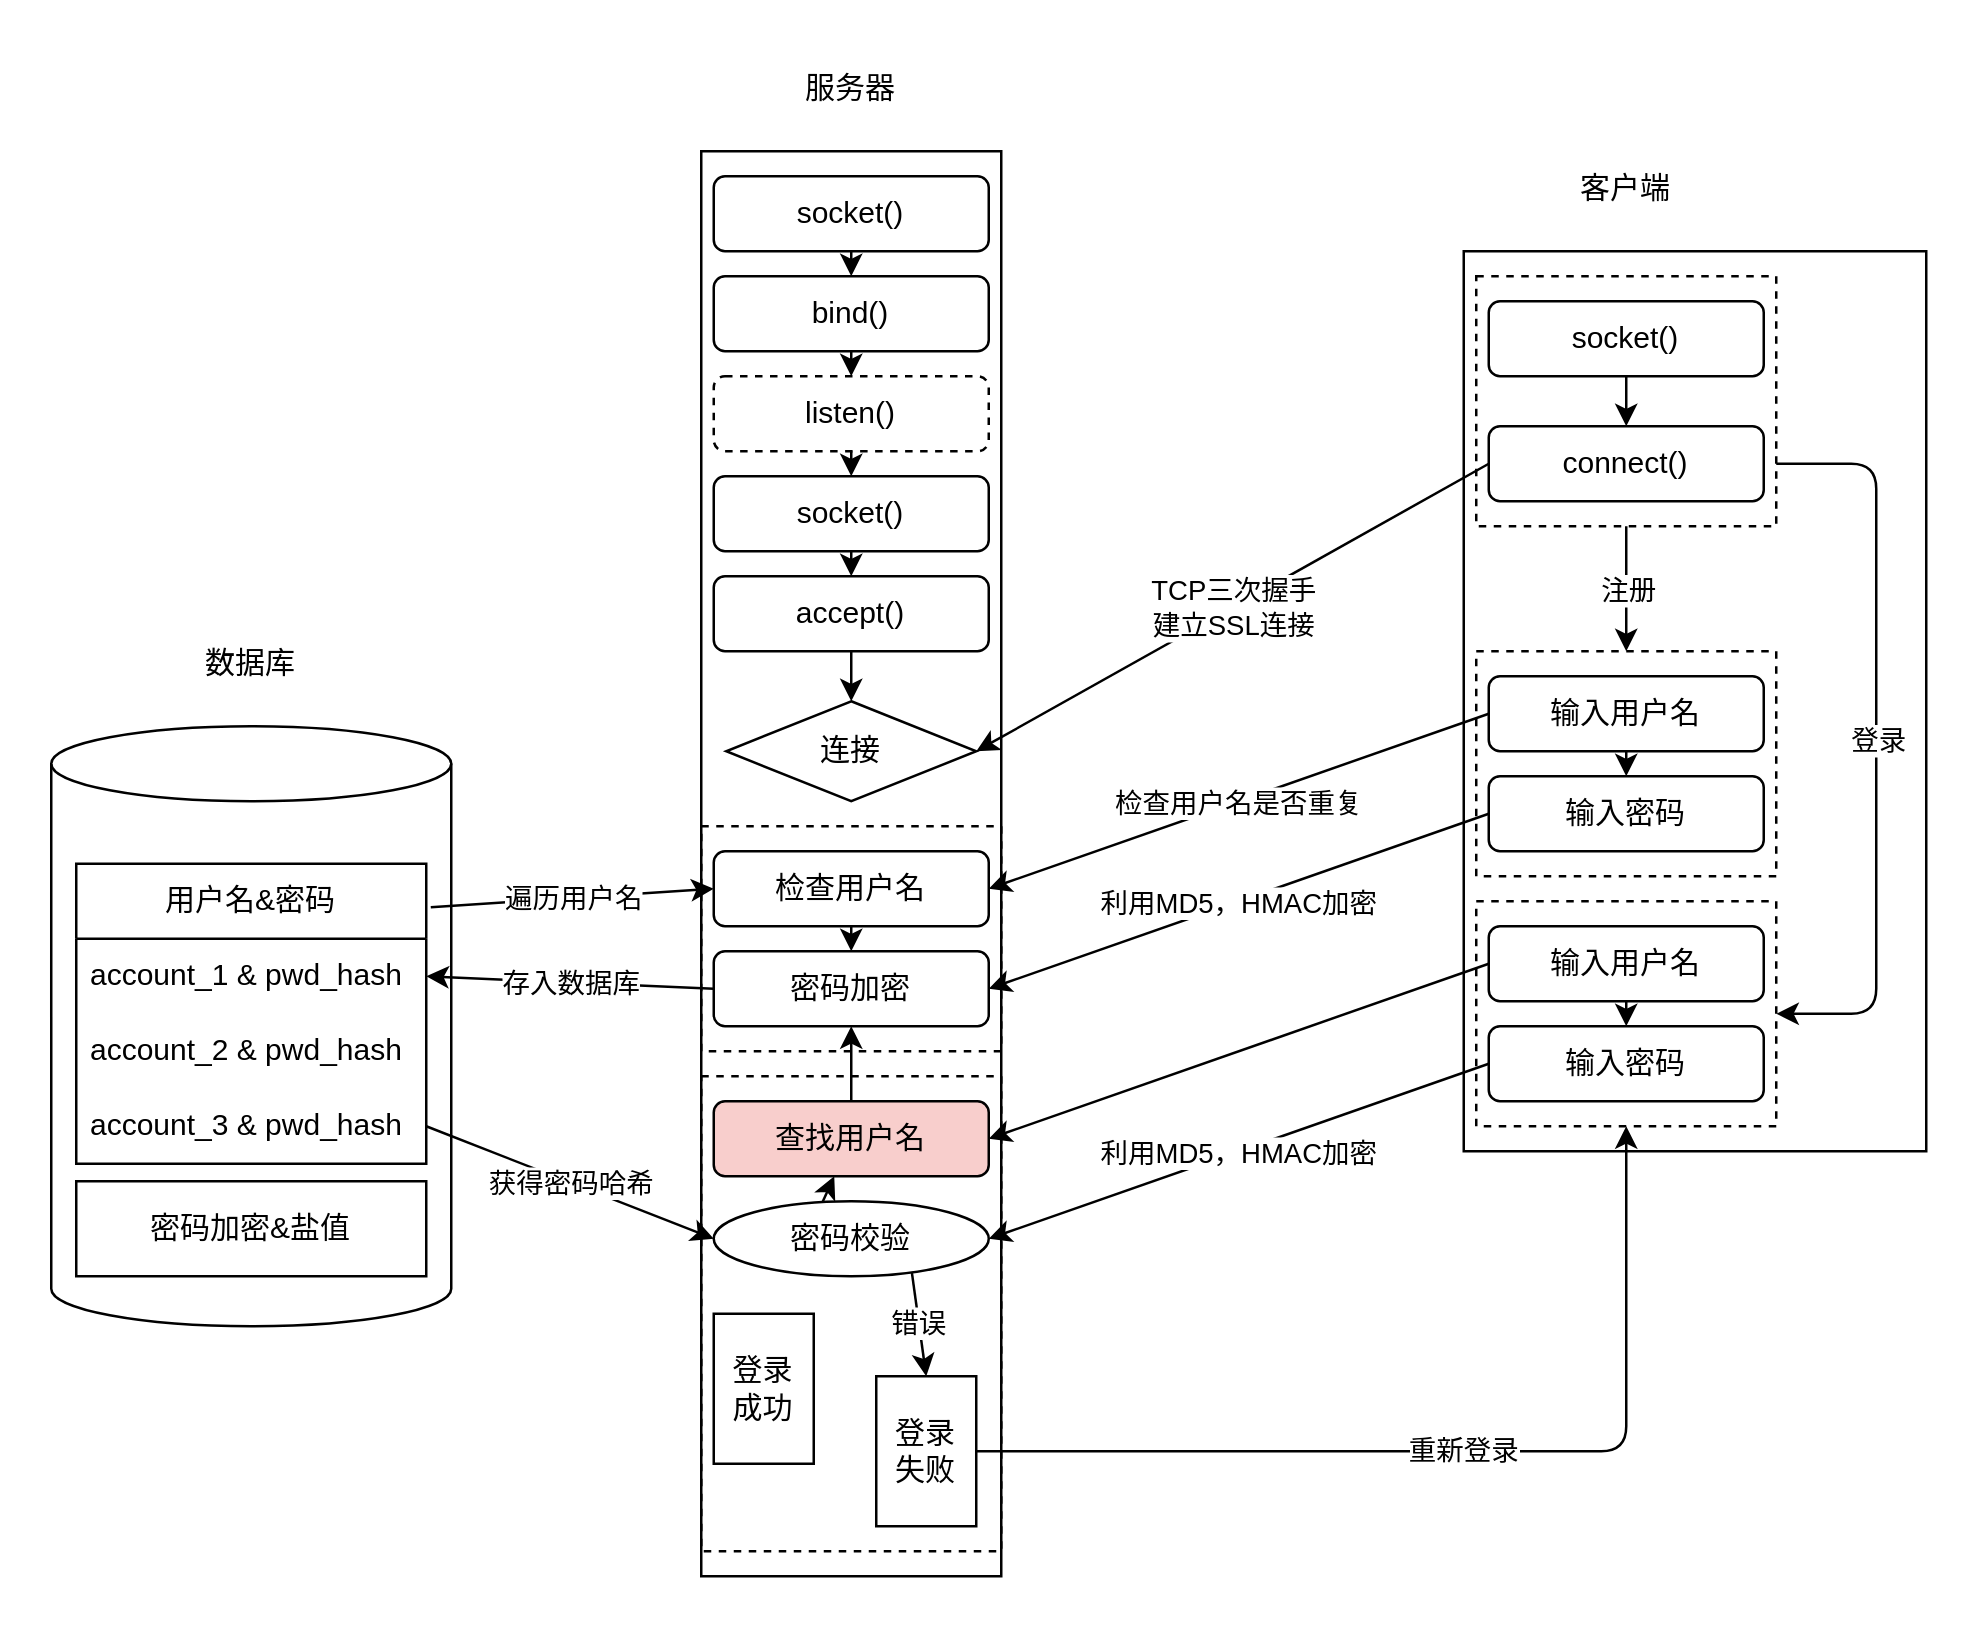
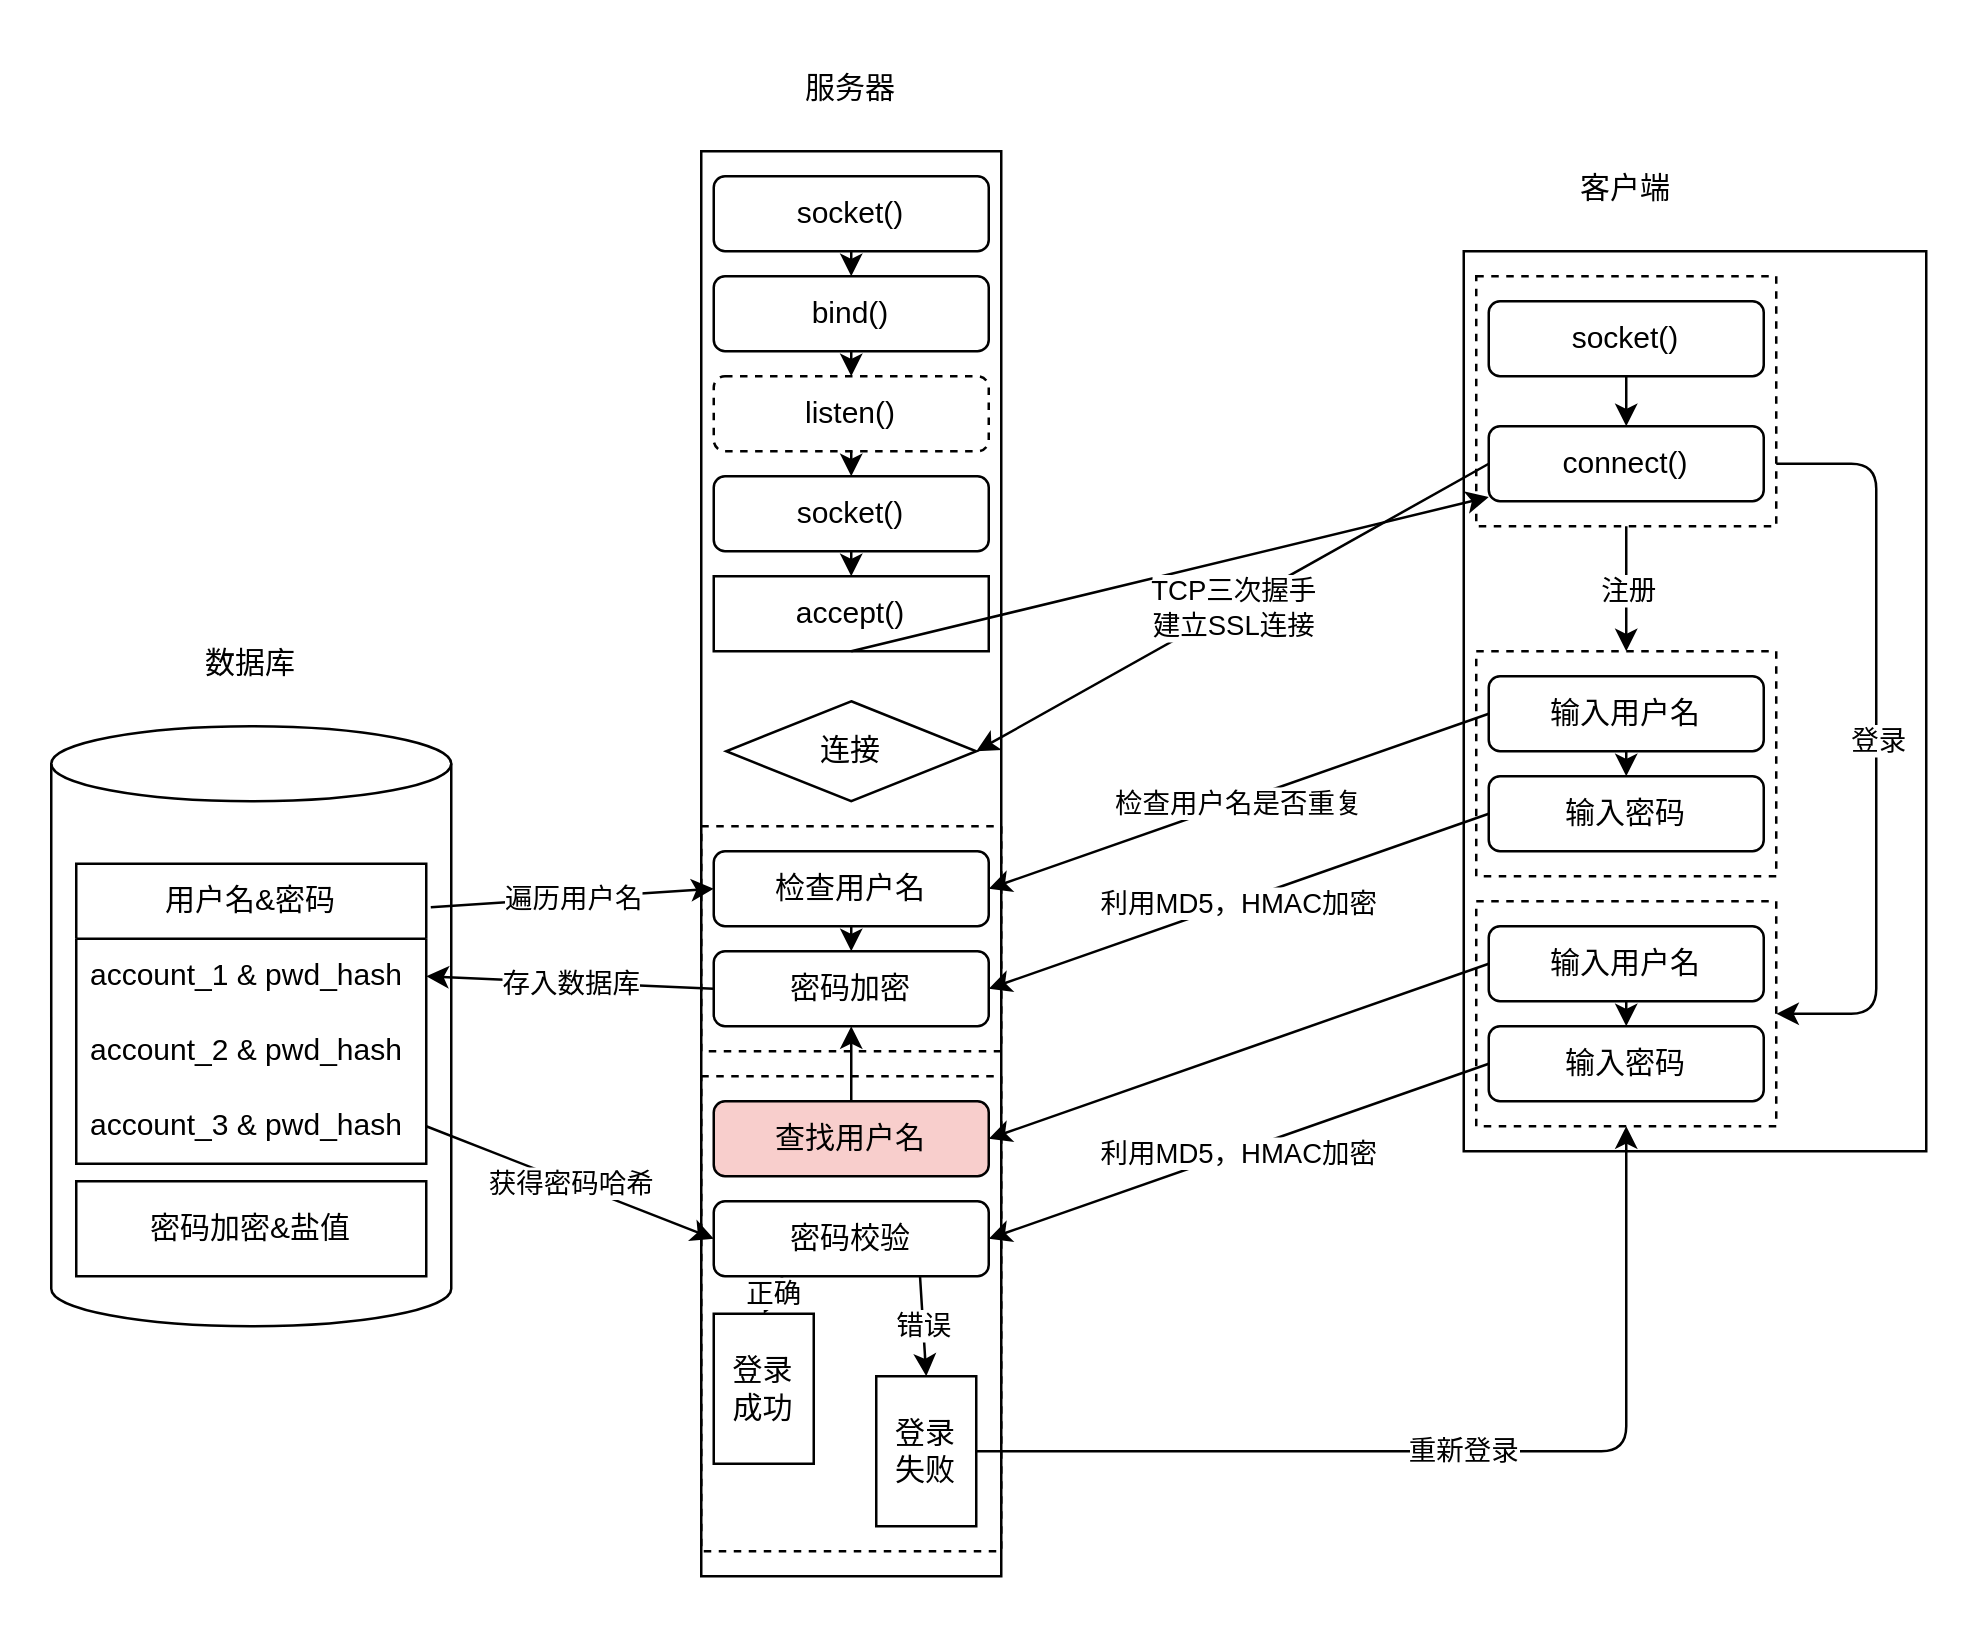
node "accept()": shape rounded rectangle -> rectangle
edge "accept()" -> "连接": now "accept()" -> "connect()"
edge "密码校验" -> "查找用户名": now "密码校验" -> "登录 成功"
node "密码校验": shape ellipse -> rounded rectangle
